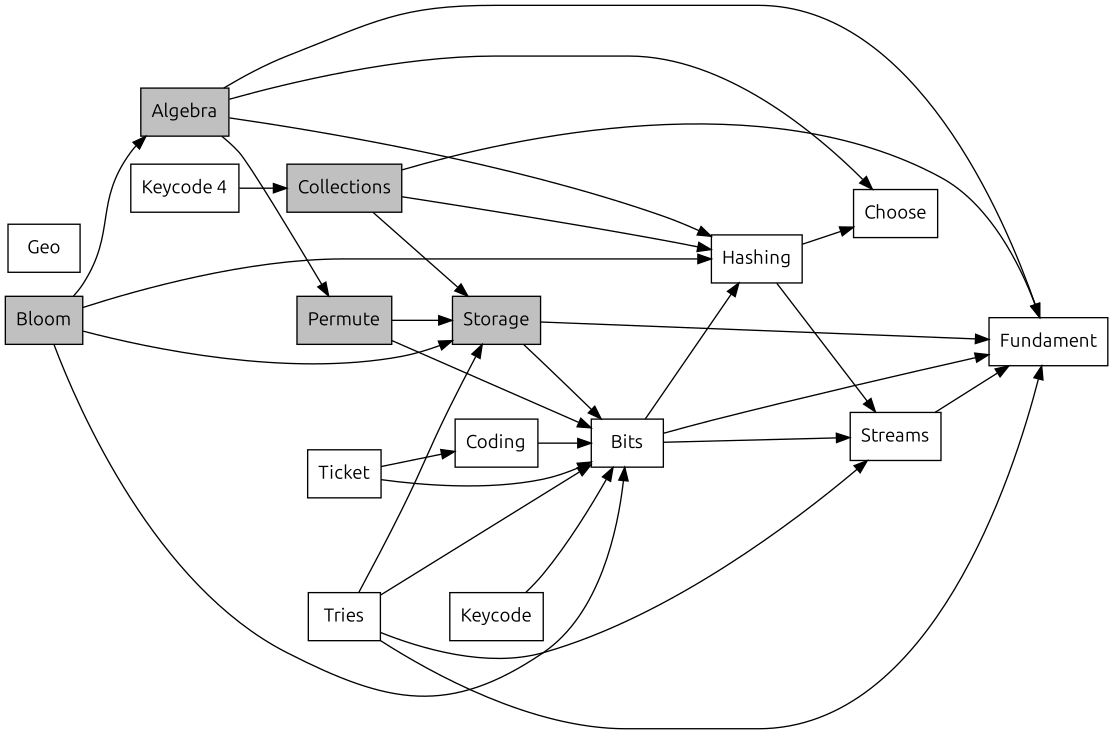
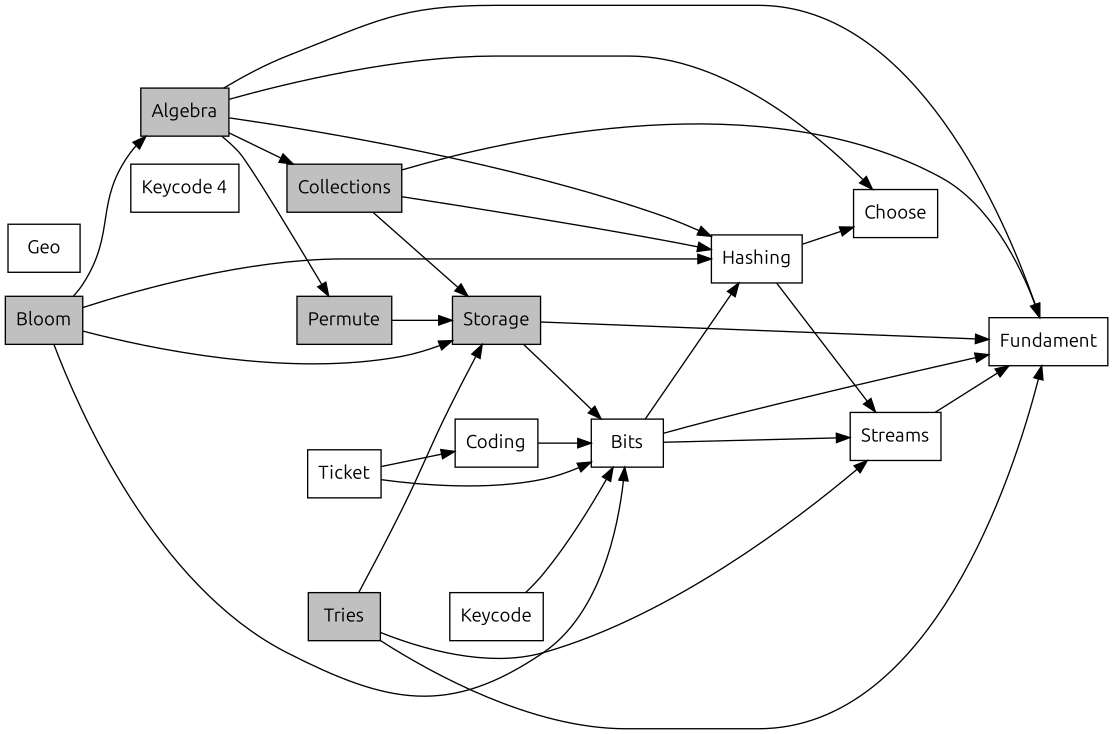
edge "Keycode 4" -> "Collections": now "Algebra" -> "Collections"
edge "Permute" -> "Bits": removed
edge "Tries" -> "Bits": removed
node "Tries": fillcolor white -> gray
